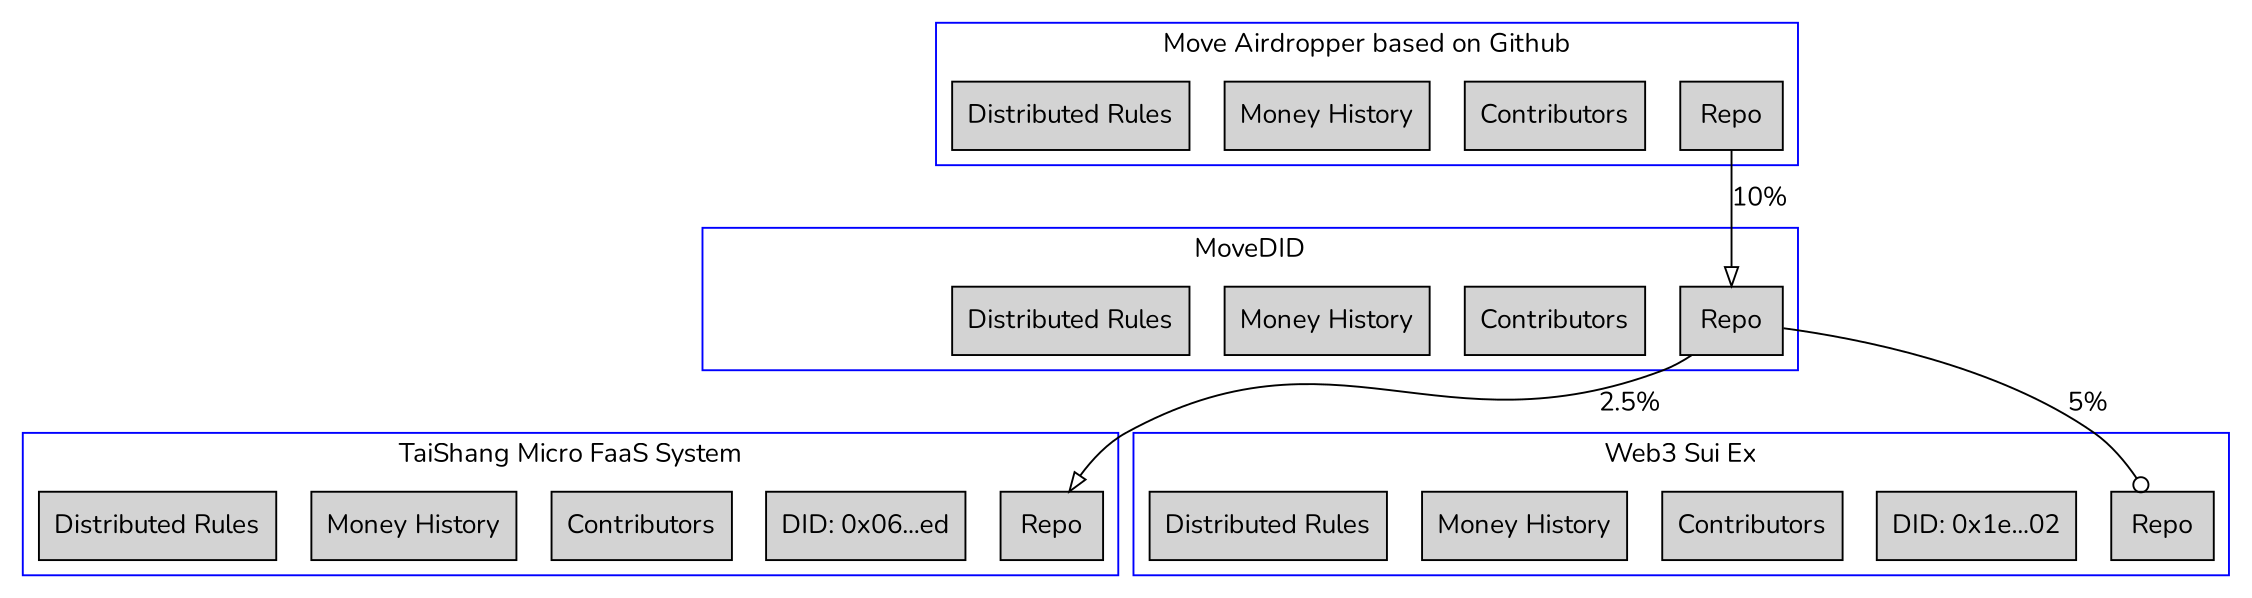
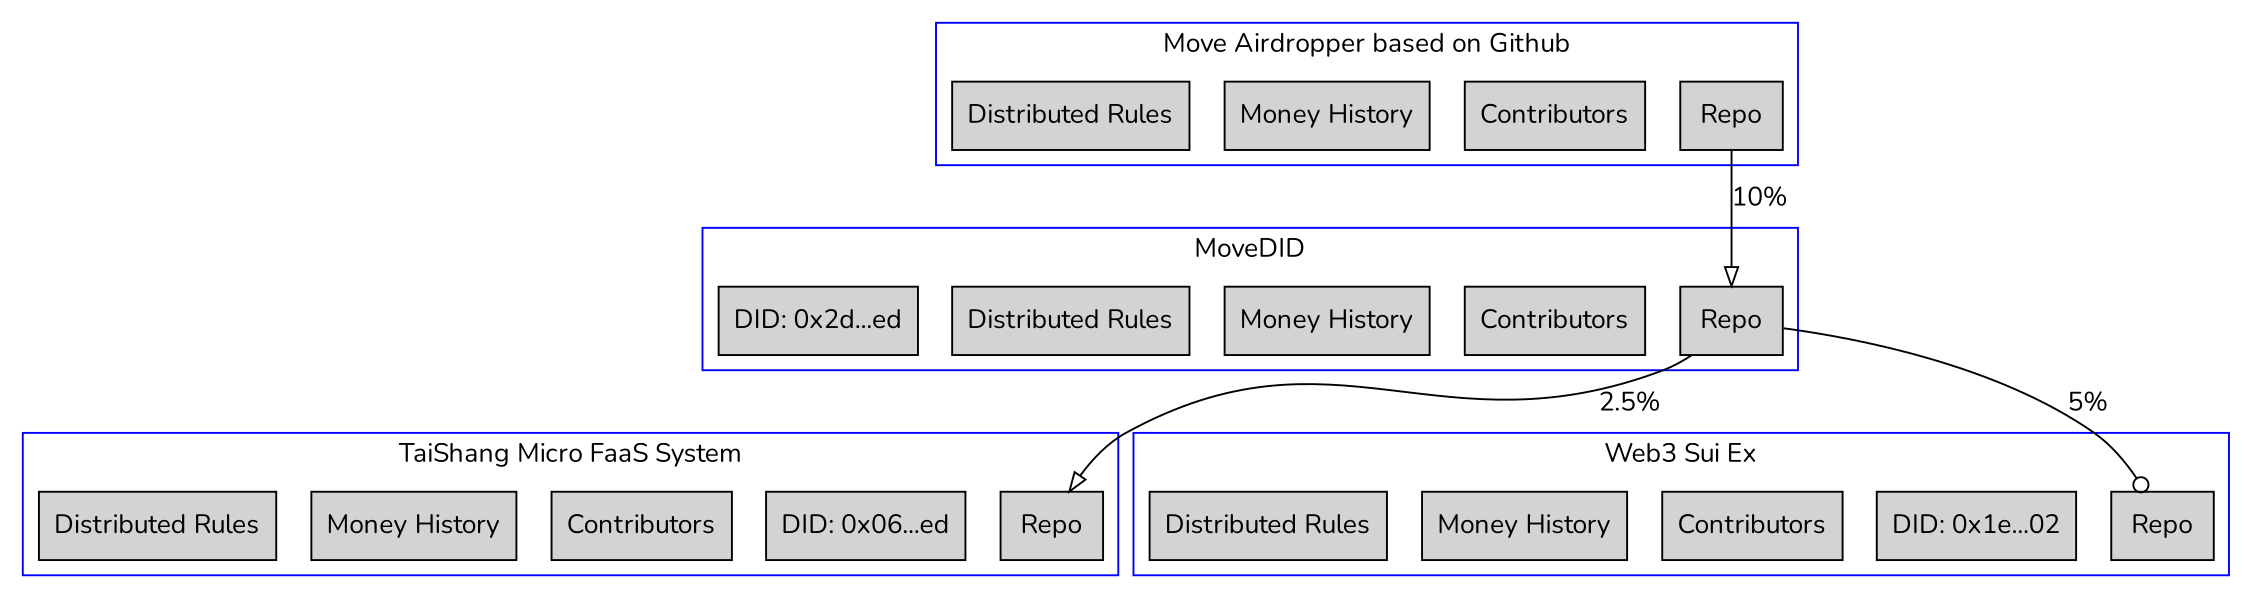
node "DID: 0x2d...ed": added
